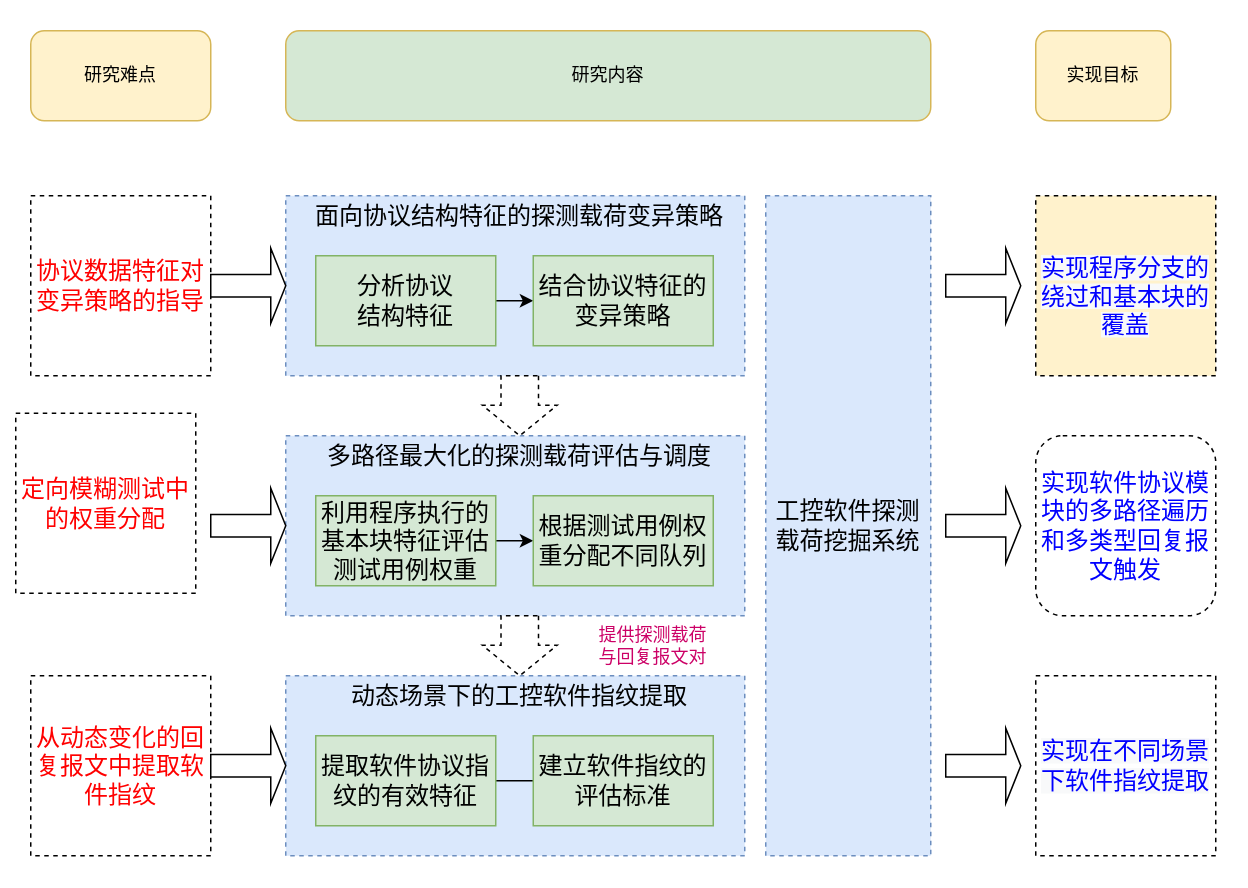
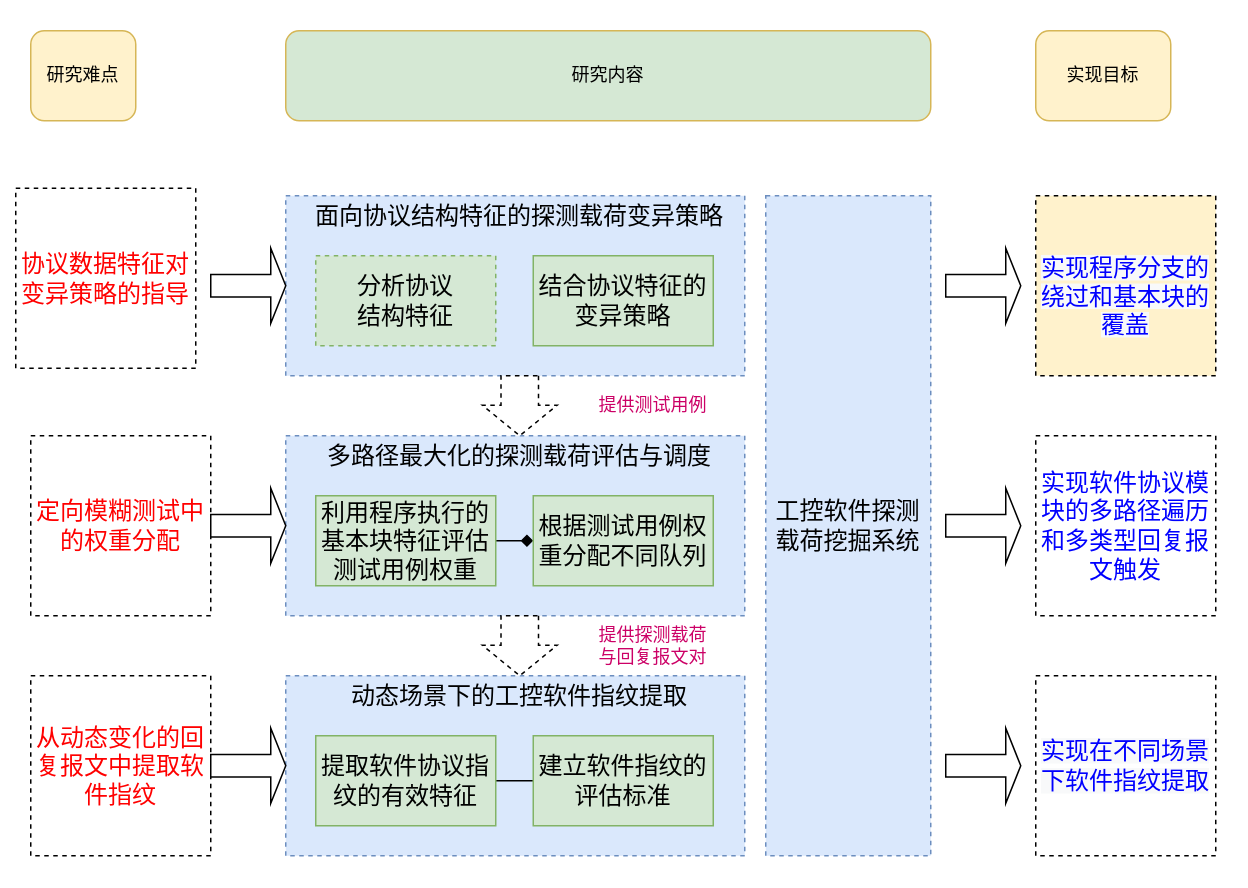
node "研究难点": size 180x90 -> 105x90
node "协议数据特征对变异策略的指导": moved (121, 286) -> (106, 278)
node "分析协议 结构特征": style solid -> dashed
edge "分析协议 结构特征" -> "结合协议特征的变异策略": removed
node "提供测试用例": added
node "定向模糊测试中的权重分配": moved (106, 503) -> (121, 526)
node "实现软件协议模块的多路径遍历和多类型回复报文触发": shape rounded rectangle -> rectangle
edge "利用程序执行的基本块特征评估测试用例权重" -> "根据测试用例权重分配不同队列": arrowhead classic -> diamond
